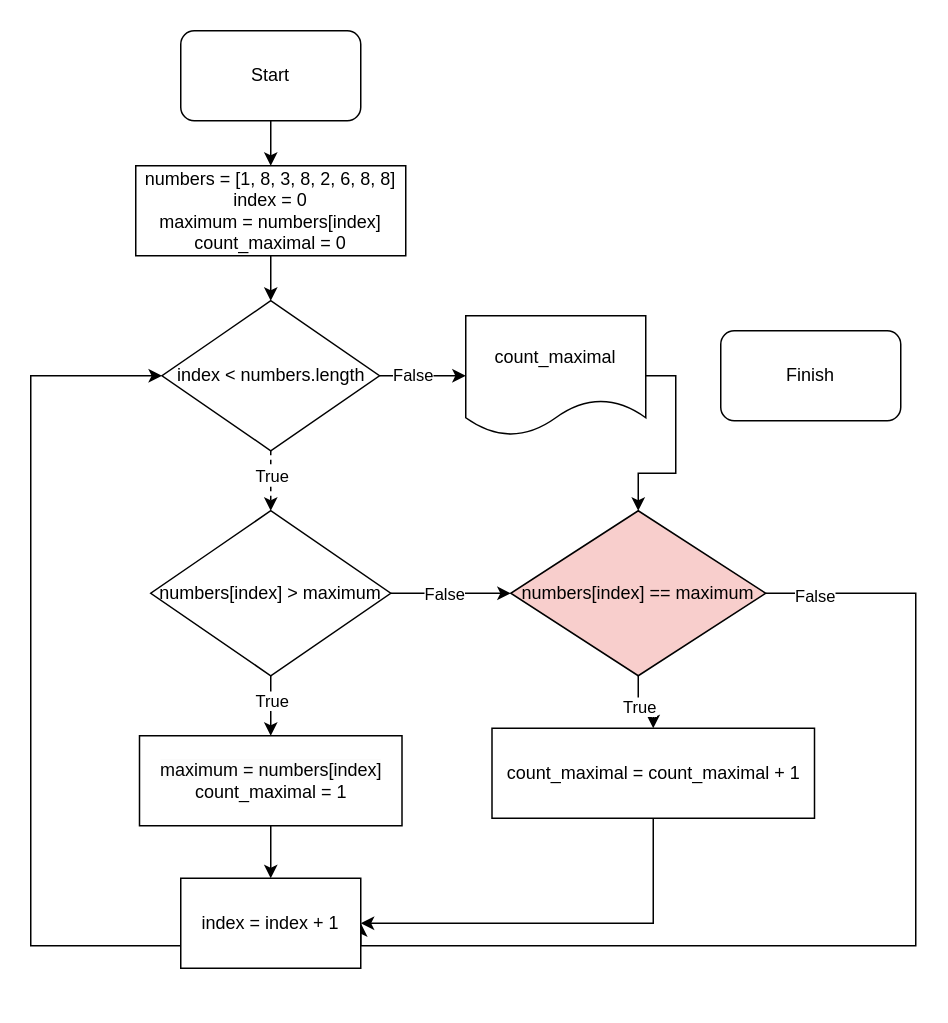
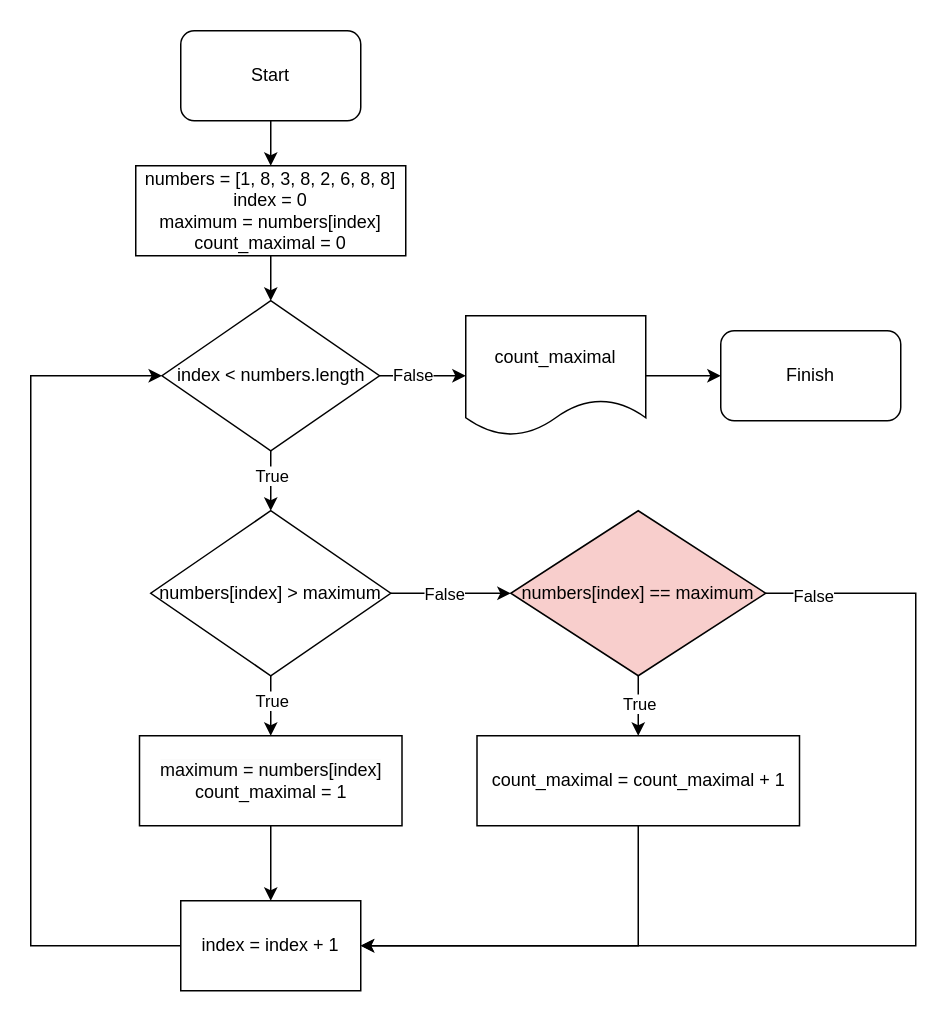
edge "count_maximal" -> "numbers[index] == maximum": now "count_maximal" -> "Finish"
edge "index < numbers.length" -> "numbers[index] > maximum": style dashed -> solid
node "count_maximal = count_maximal + 1": moved (653, 773) -> (638, 781)
node "index = index + 1": moved (271, 923) -> (271, 946)
